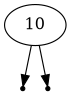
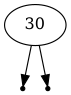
node "10": label "10" -> "30"
